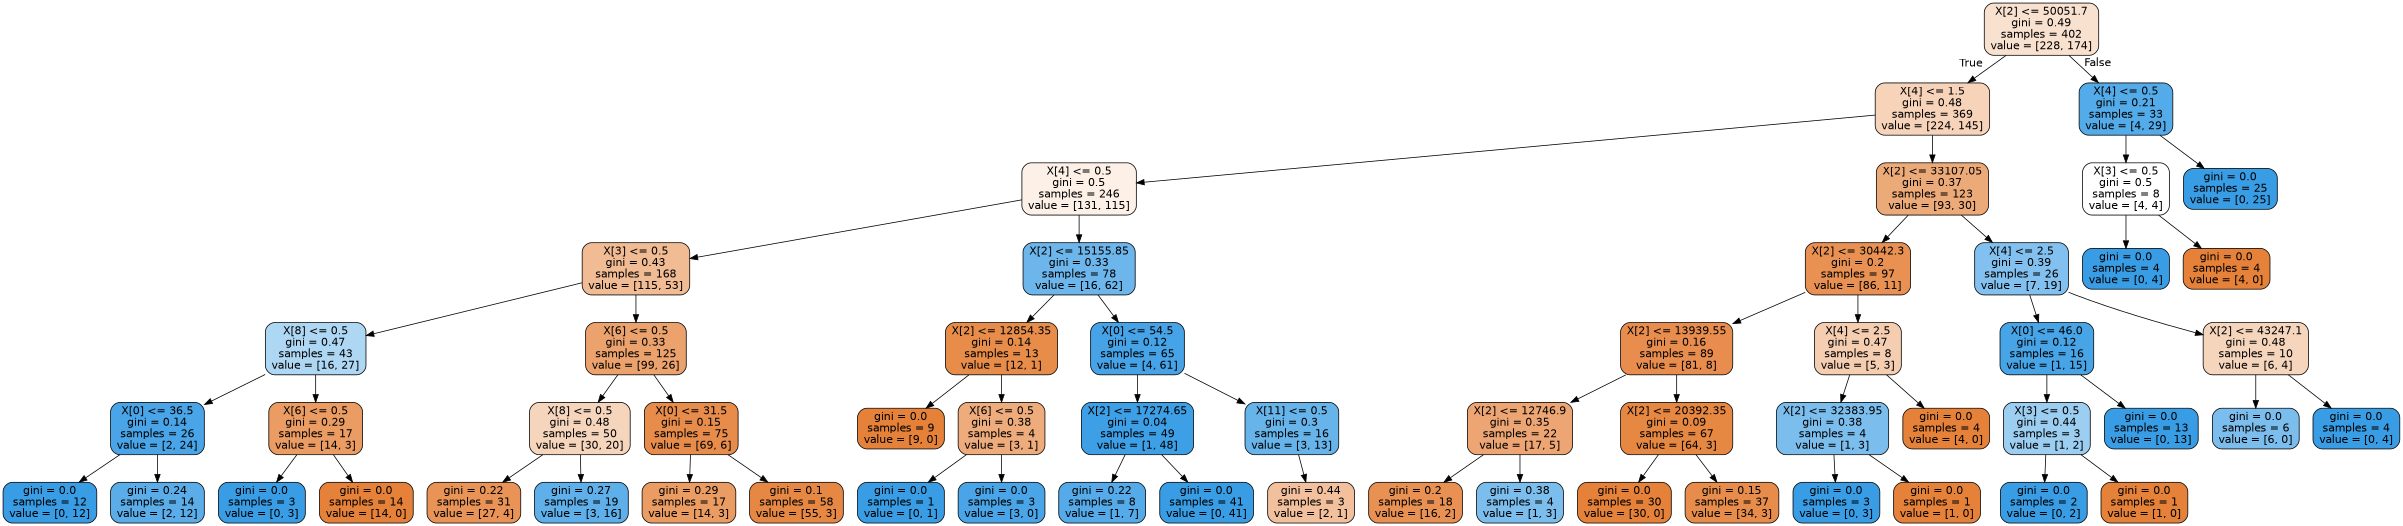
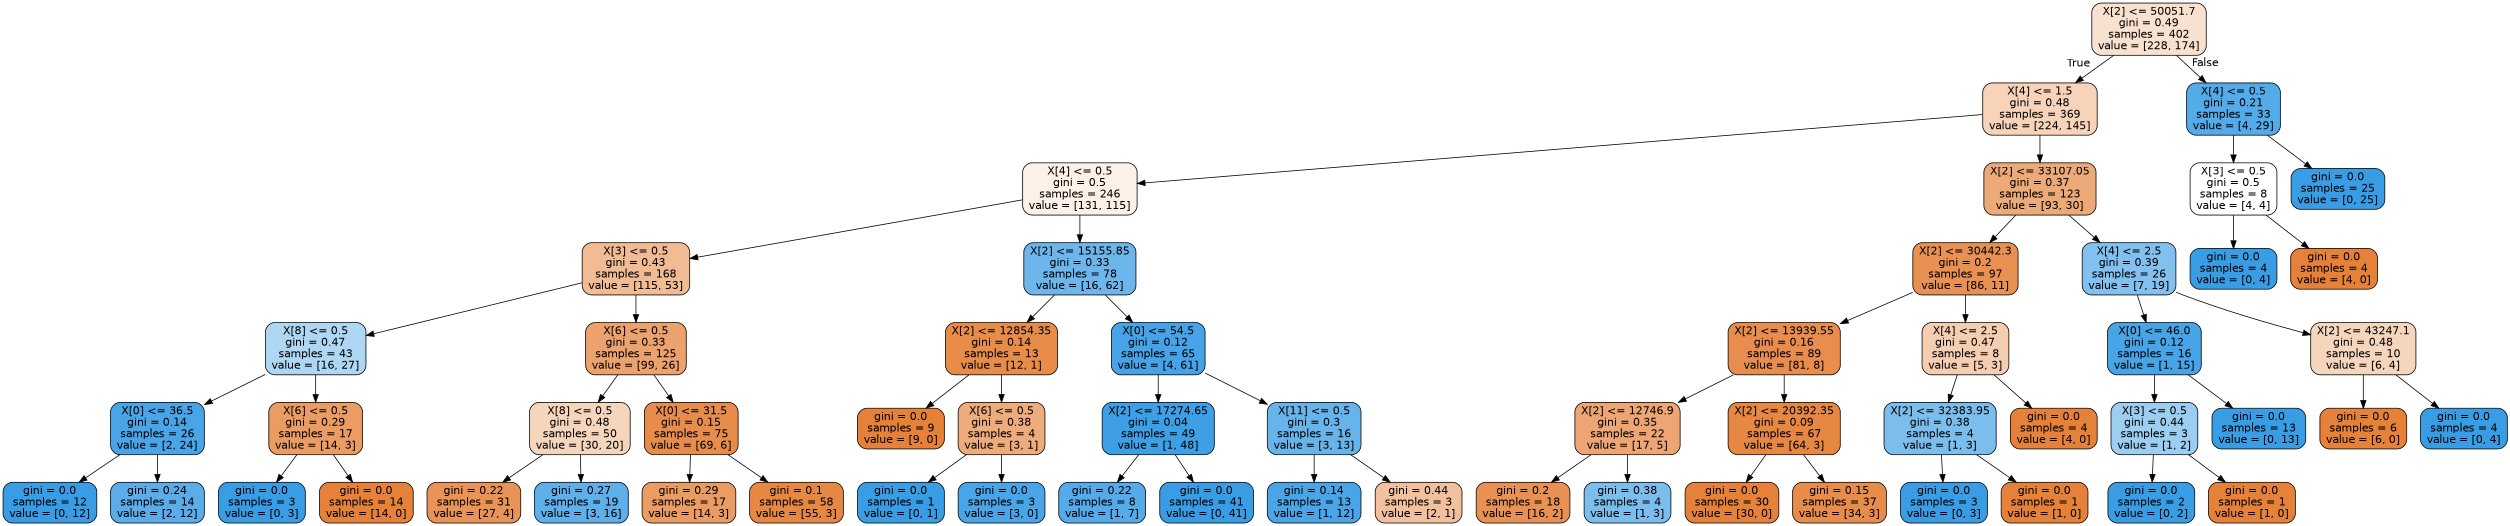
node "gini = 0.0 samples = 6 value = [6, 0]": fillcolor #7bbeee -> #e58139
node "gini = 0.14 samples = 13 value = [1, 12]": added
